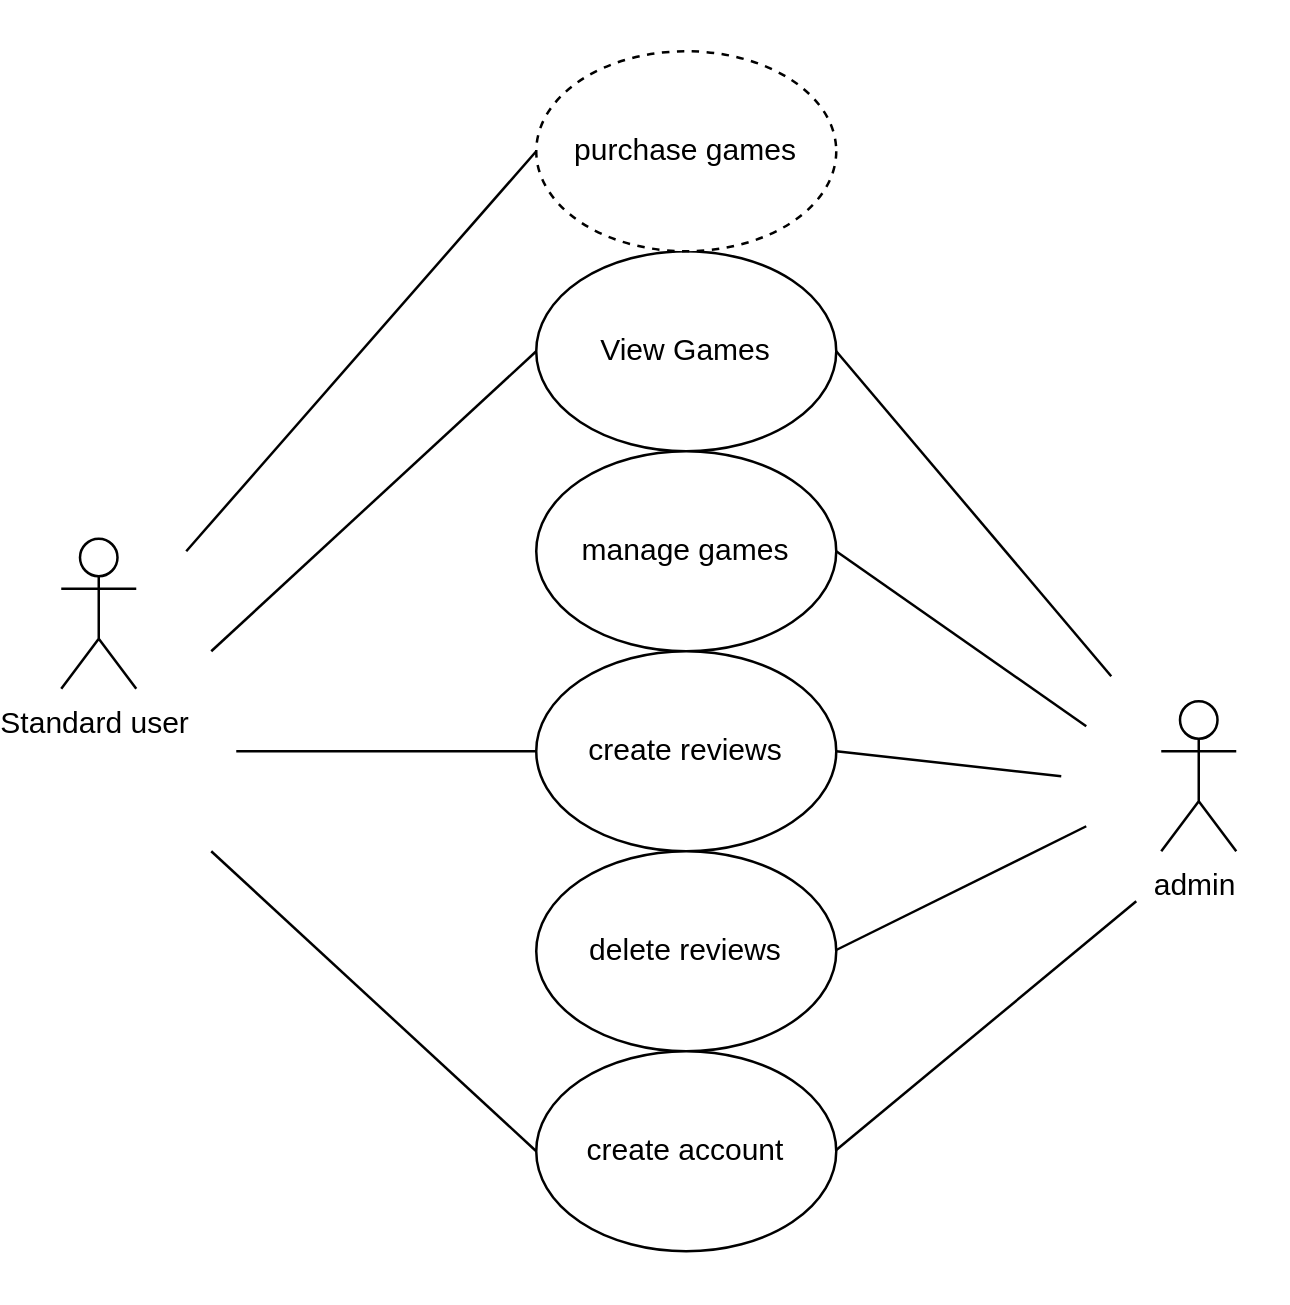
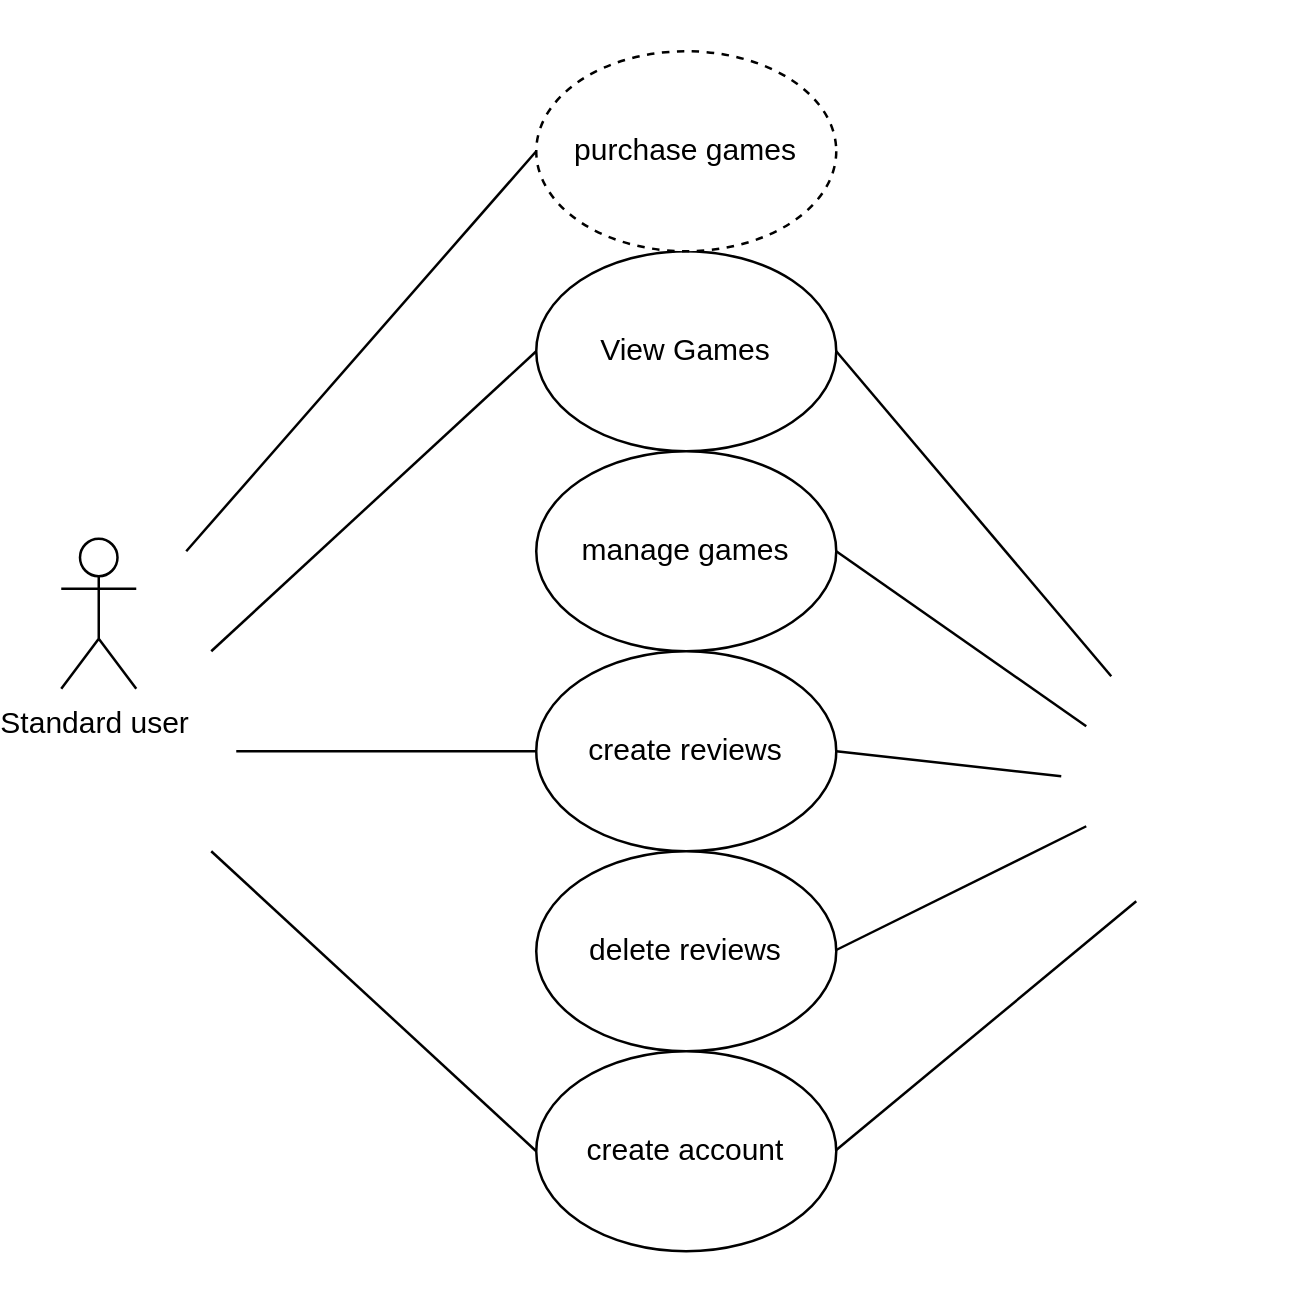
node "admin": removed
